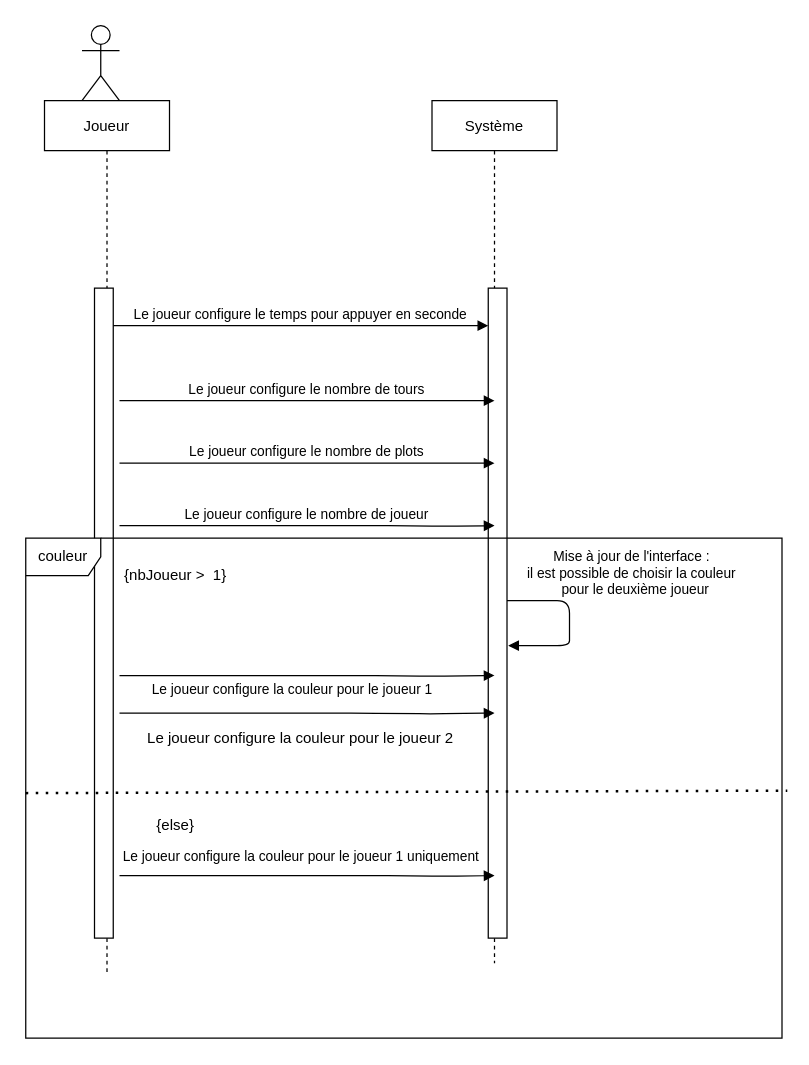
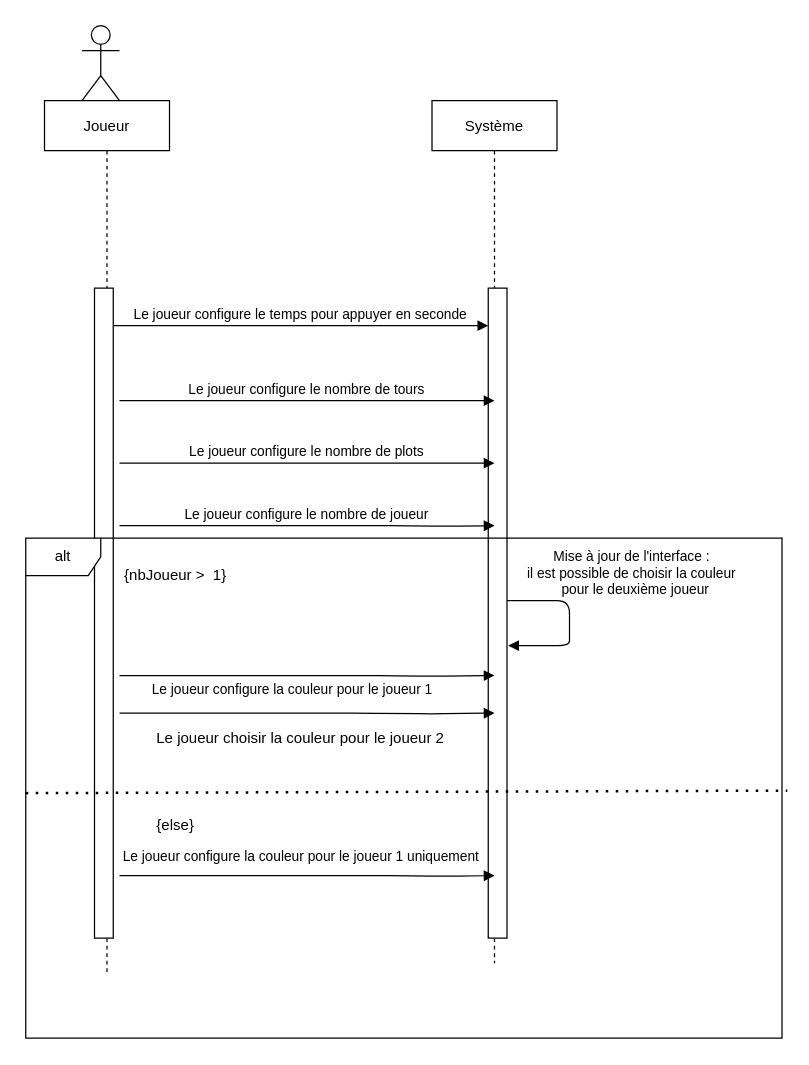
node "couleur": label "couleur" -> "alt"
node "Le joueur configure la couleur pour le joueur 2": label "Le joueur configure la couleur pour le joueur 2" -> "Le joueur choisir la couleur pour le joueur 2"
